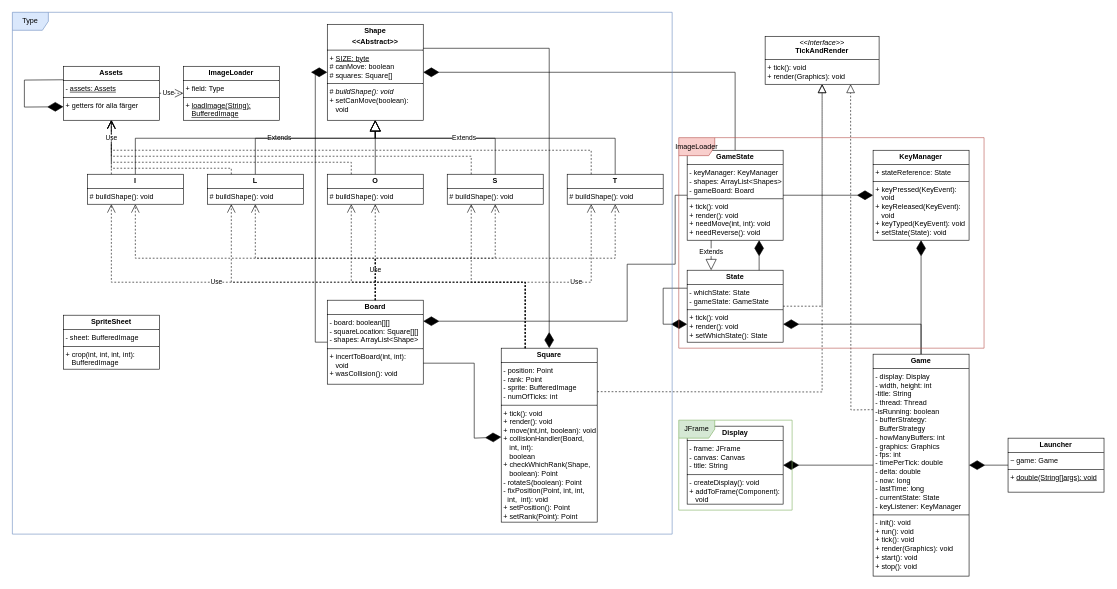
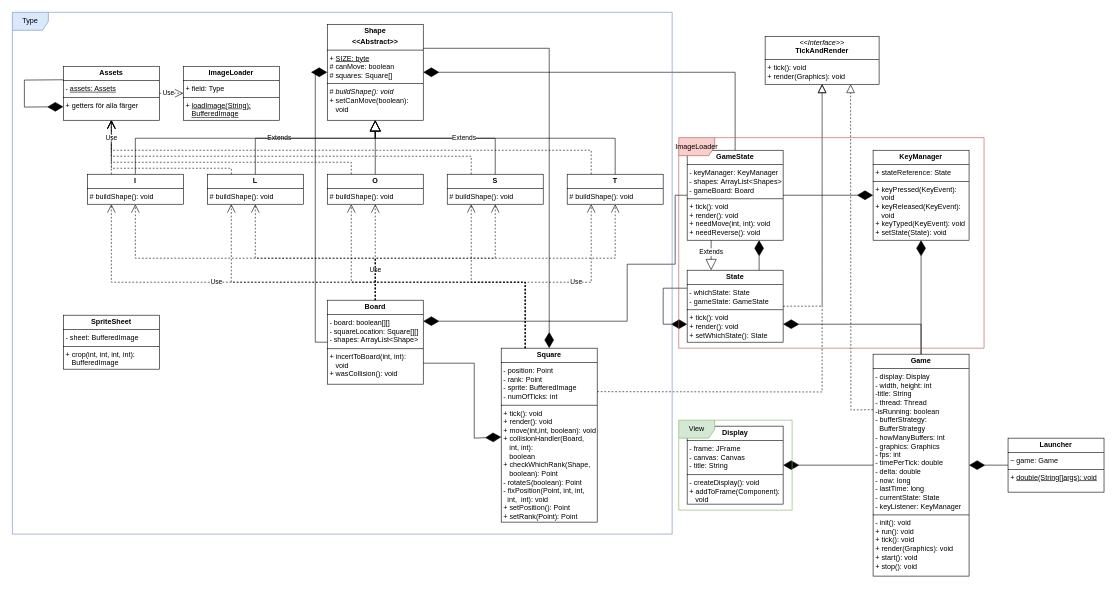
node "JFrame": label "JFrame" -> "View"
